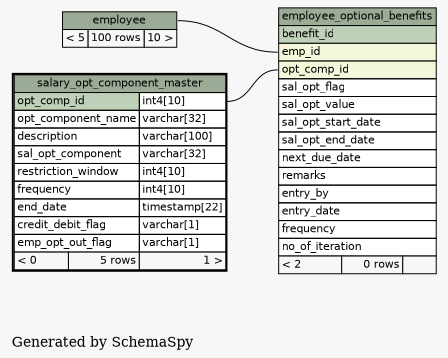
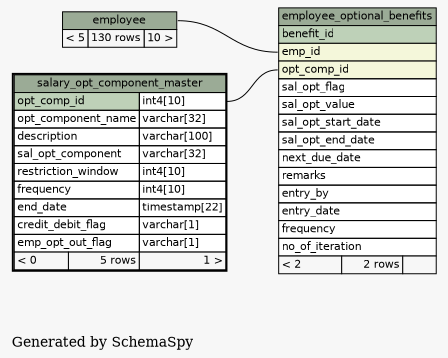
node "employee": text "100 rows" -> "130 rows"
node "employee_optional_benefits": text "0 rows" -> "2 rows"
